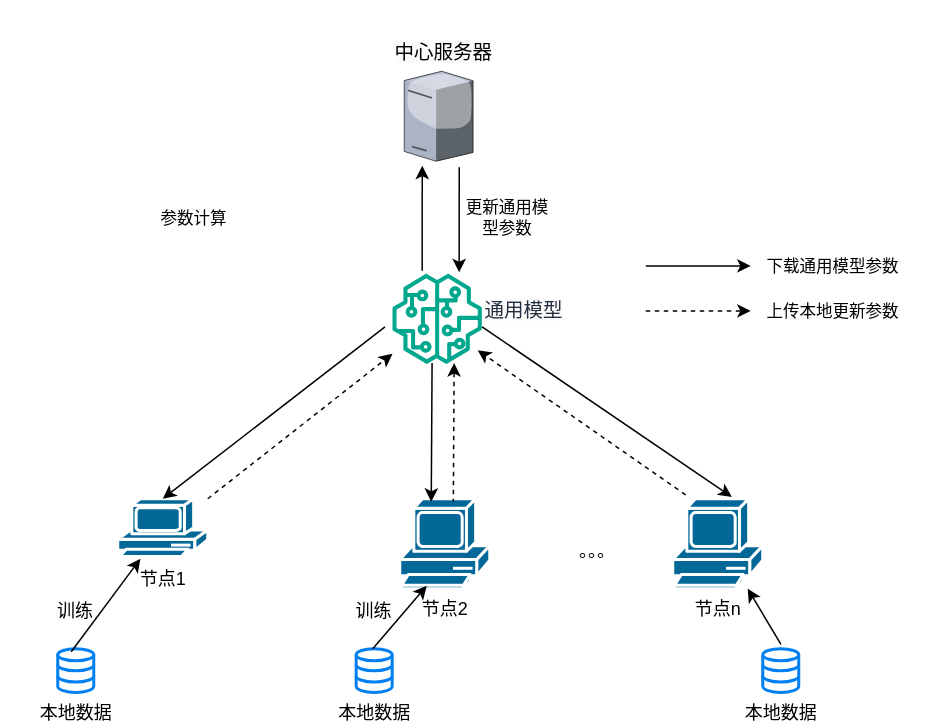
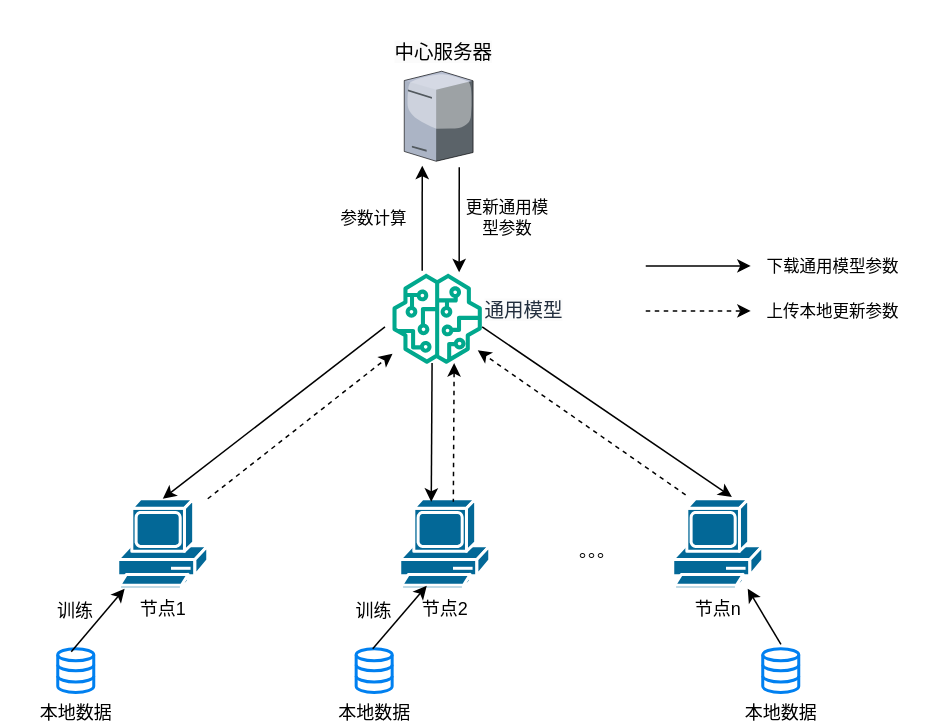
node "参数计算": moved (194, 218) -> (374, 218)
node "节点1": size 90x60 -> 90x90
